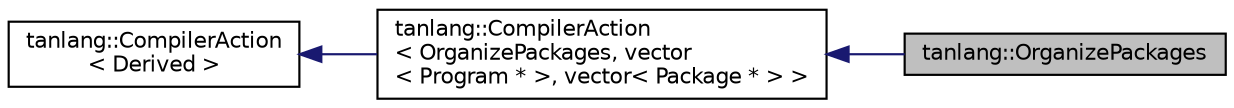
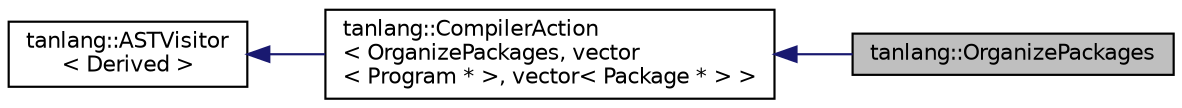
node "tanlang::CompilerAction < Derived >": label "tanlang::CompilerAction < Derived >" -> "tanlang::ASTVisitor < Derived >"
